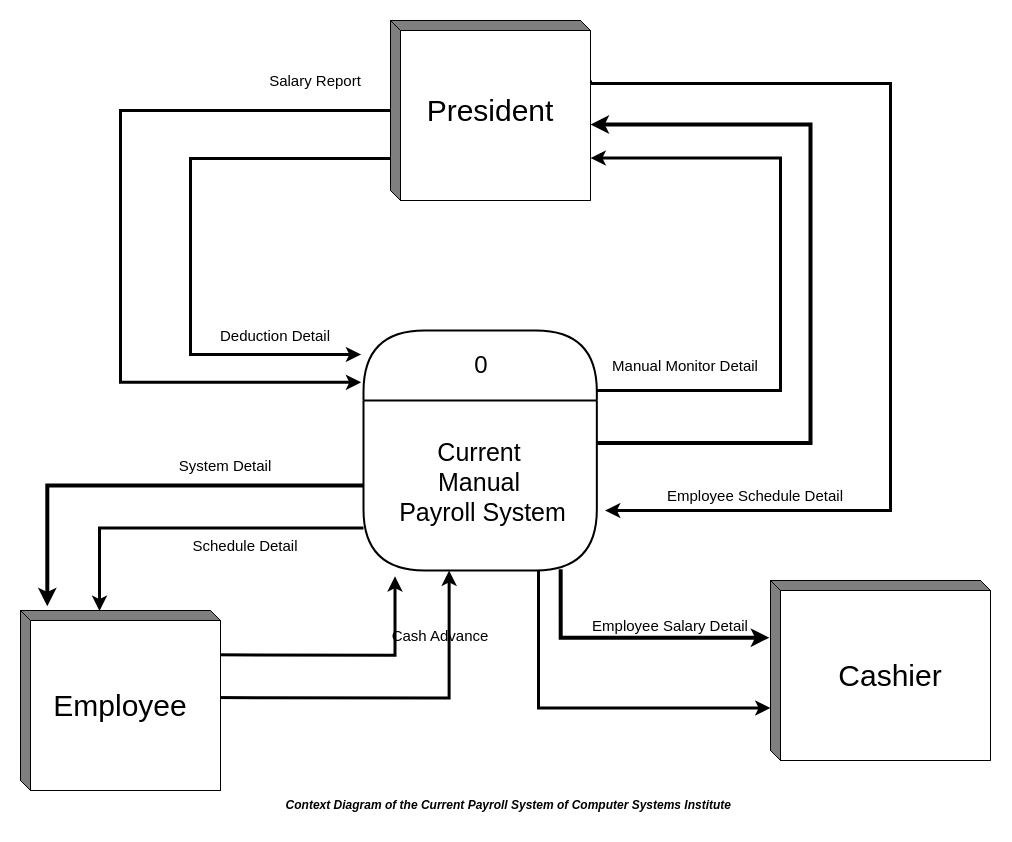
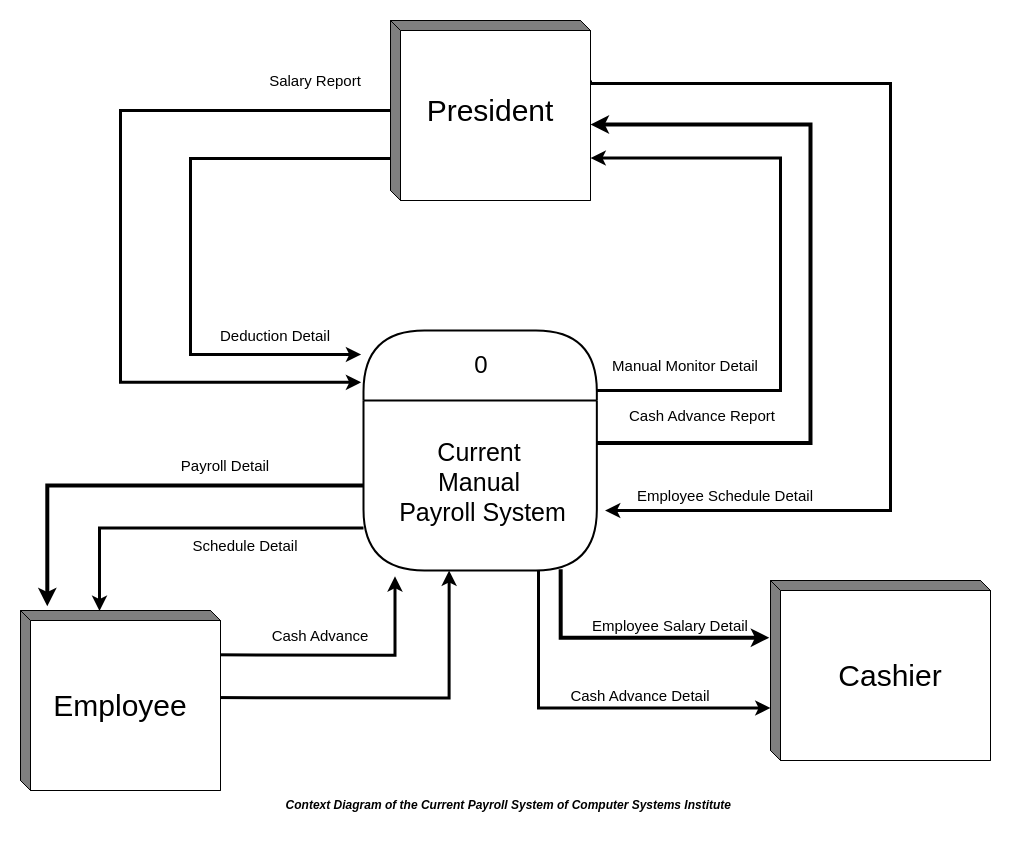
node "Cash Advance Report": added
node "System Detail": label "System Detail" -> "Payroll Detail"
node "Employee Schedule Detail": moved (756, 496) -> (726, 496)
node "Cash Advance": moved (441, 636) -> (321, 636)
node "Cash Advance Detail": added
